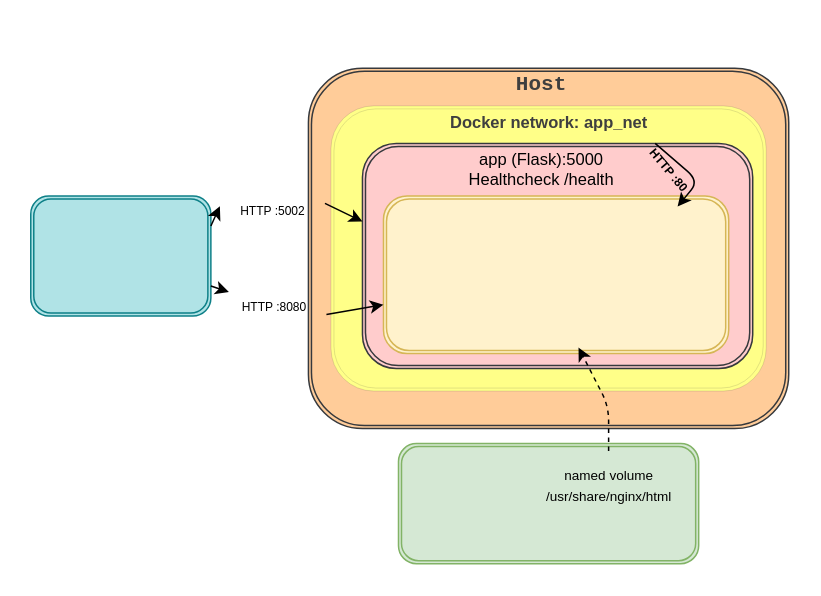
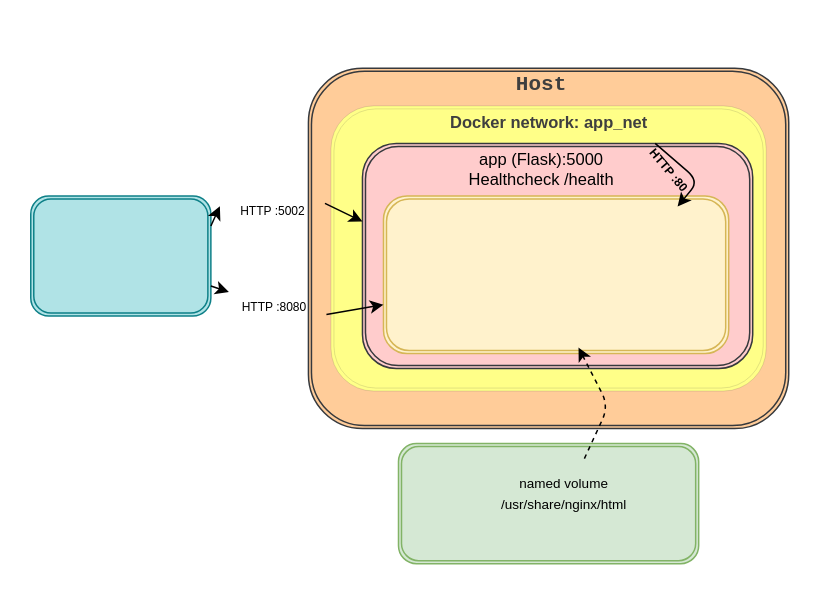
node "named volume /usr/share/nginx/html": moved (608, 496) -> (563, 503)
